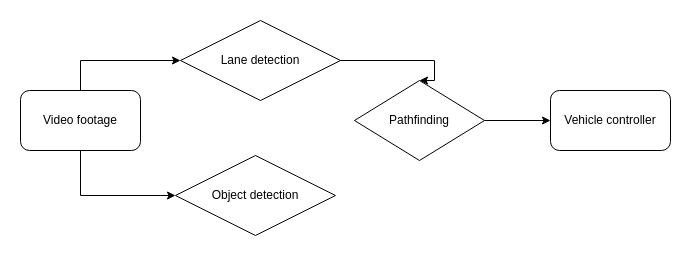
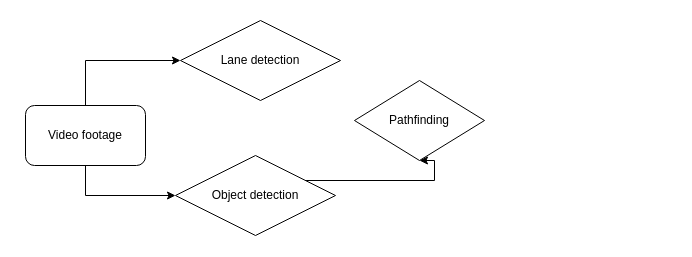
edge "Lane detection" -> "Pathfinding": removed
node "Video footage": moved (81, 121) -> (86, 136)
edge "Pathfinding" -> "Vehicle controller": removed
node "Vehicle controller": removed
edge "Object detection" -> "Pathfinding": added
